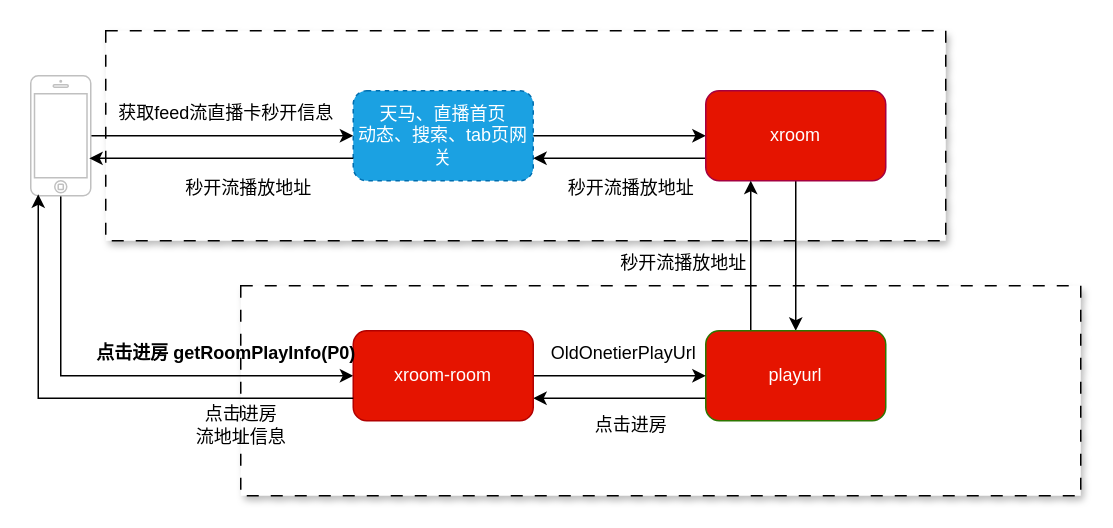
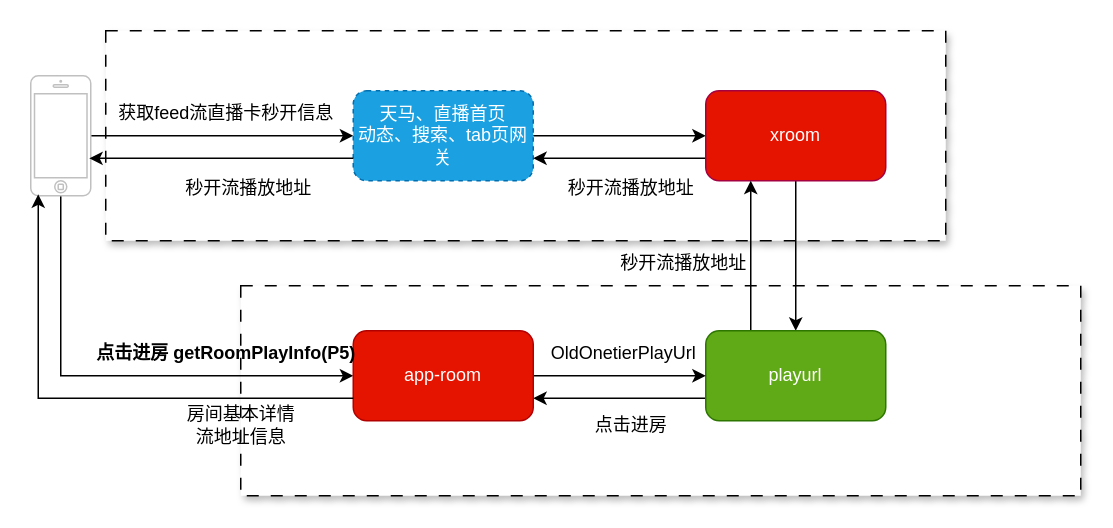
node "点击进房 getRoomPlayInfo(P0)": label "点击进房 getRoomPlayInfo(P0)" -> "点击进房 getRoomPlayInfo(P5)"
node "xroom-room": label "xroom-room" -> "app-room"
node "playurl": fillcolor #e51400 -> #60a917
node "点击进房 流地址信息": label "点击进房 流地址信息" -> "房间基本详情 流地址信息"
